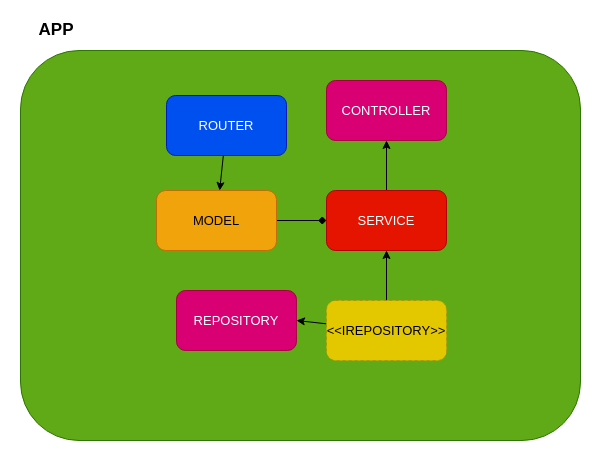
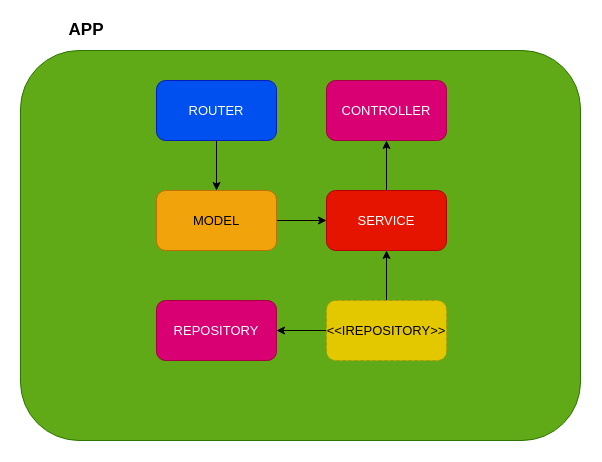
node "APP": moved (57, 31) -> (87, 31)
node "ROUTER": moved (227, 126) -> (217, 111)
edge "MODEL" -> "SERVICE": arrowhead diamond -> classic
node "REPOSITORY": moved (237, 321) -> (217, 331)
